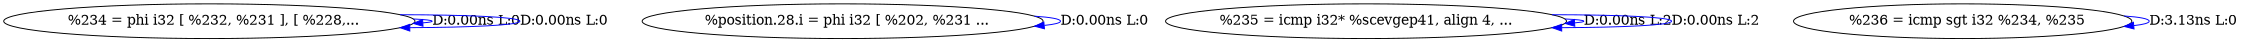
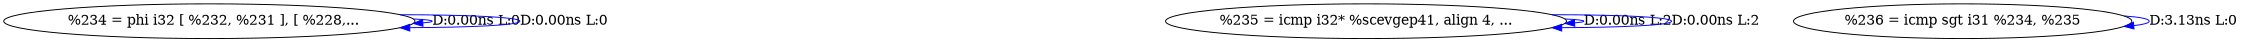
node "%position.28.i = phi i32 [ %202, %231 ...": removed
node "%236 = icmp sgt i32 %234, %235": label "%236 = icmp sgt i32 %234, %235" -> "%236 = icmp sgt i31 %234, %235"
